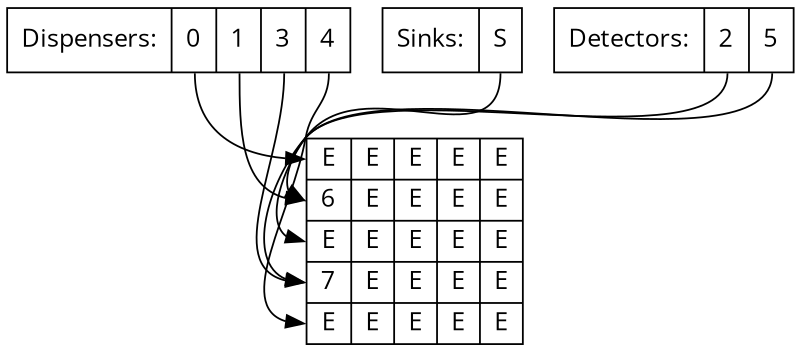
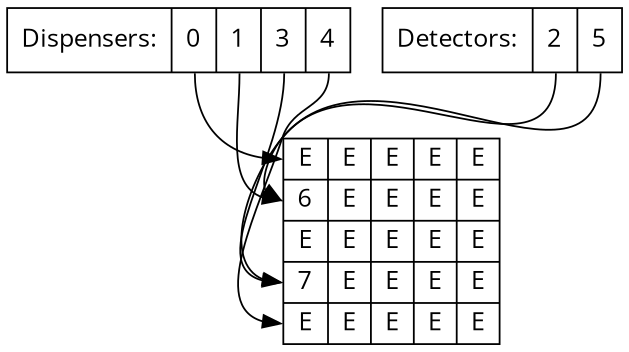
node "Sinks:": removed
